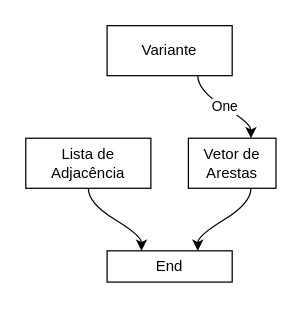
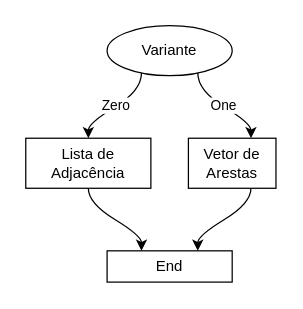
node "Variante": shape rectangle -> ellipse
edge "Variante" -> "Lista de Adjacência": added, label "Zero"
